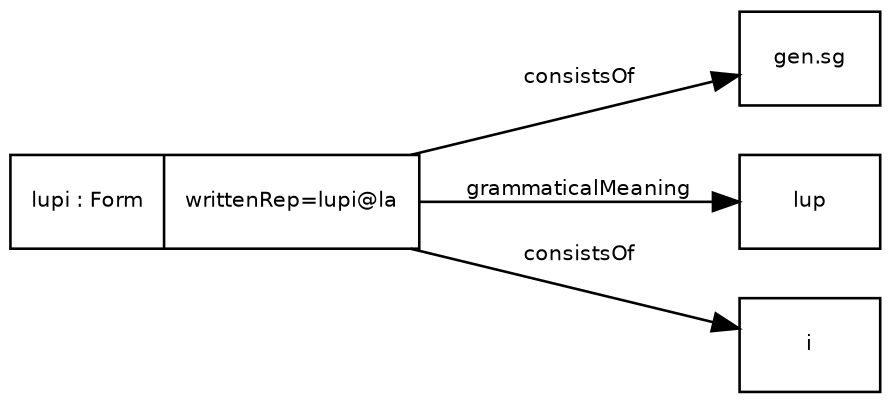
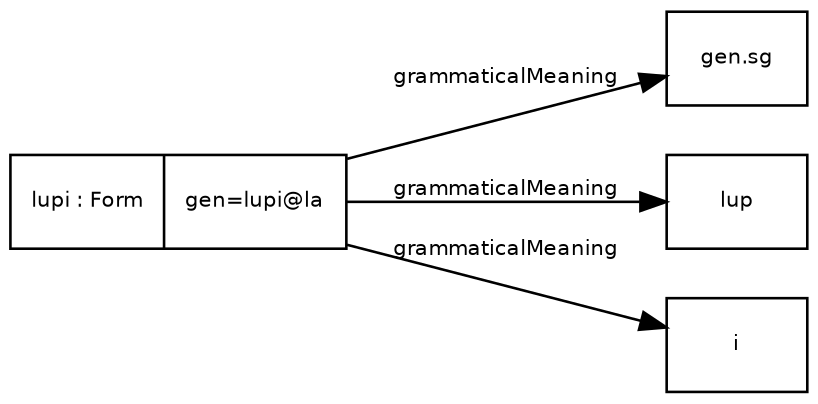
edge "lupi : Form" -> "gen.sg": label "consistsOf" -> "grammaticalMeaning"
node "lupi : Form": text "writtenRep=lupi@la" -> "gen=lupi@la"
edge "lupi : Form" -> "i": label "consistsOf" -> "grammaticalMeaning"
